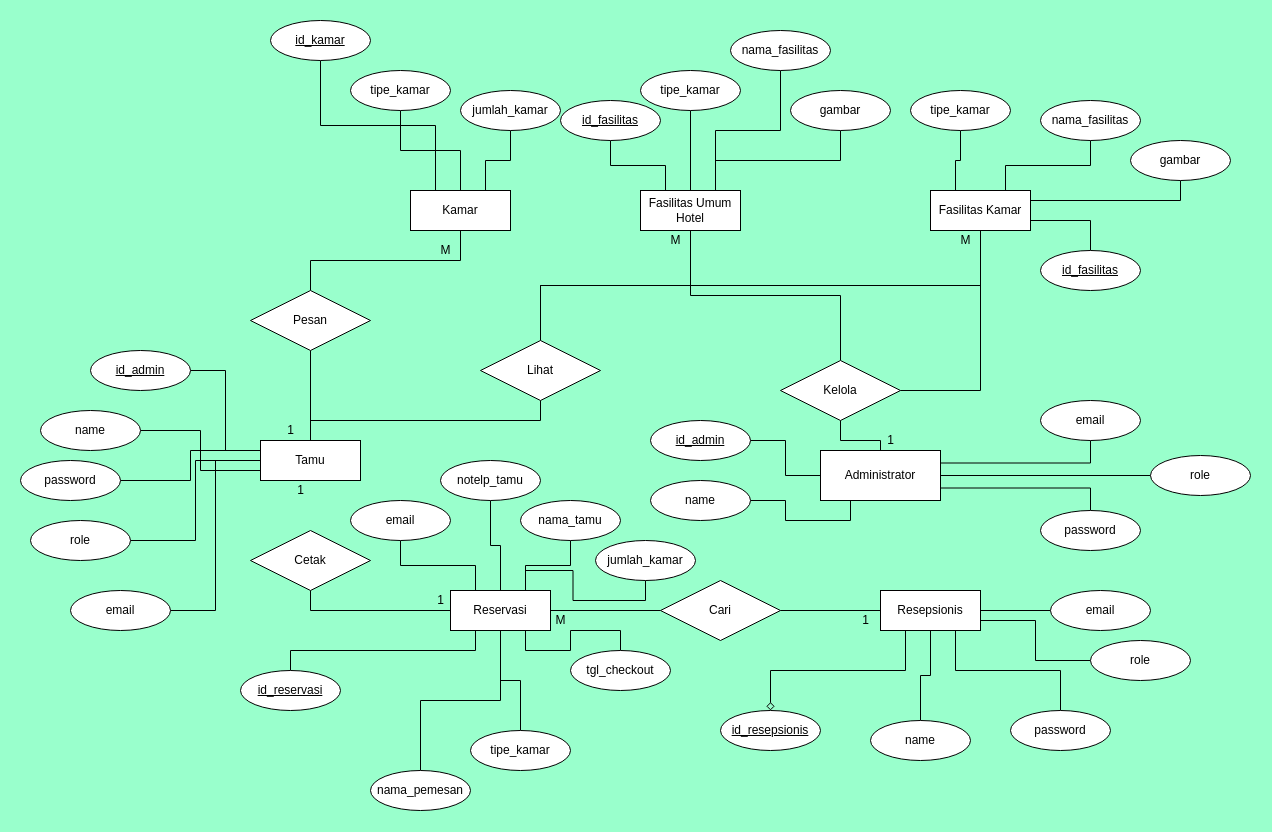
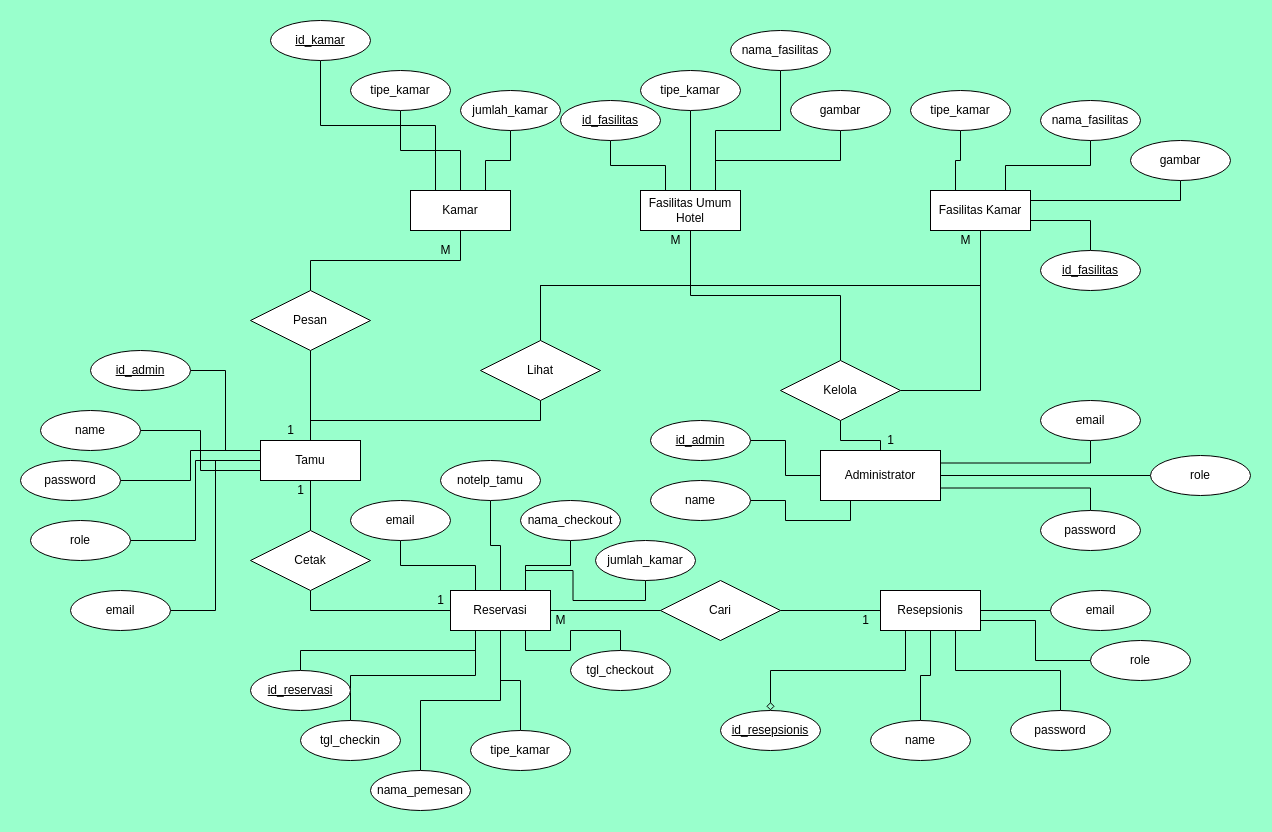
edge "Tamu" -- "Cetak": added
node "nama_tamu": label "nama_tamu" -> "nama_checkout"
edge "Reservasi" -- "tgl_checkin": added
node "id_reservasi": moved (291, 691) -> (301, 691)
node "tgl_checkin": added
